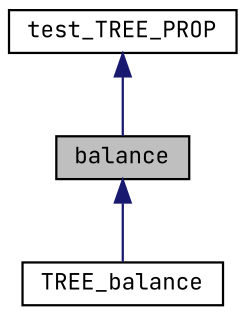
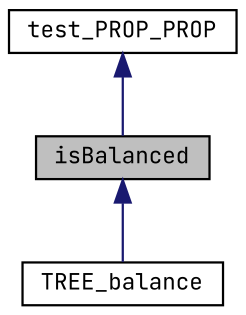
node "test_TREE_PROP": label "test_TREE_PROP" -> "test_PROP_PROP"
node "balance": label "balance" -> "isBalanced"
